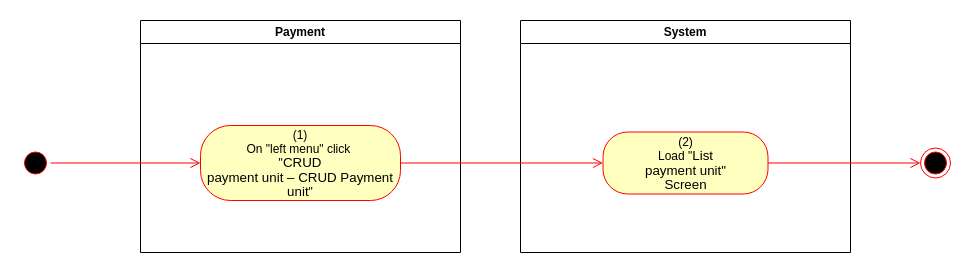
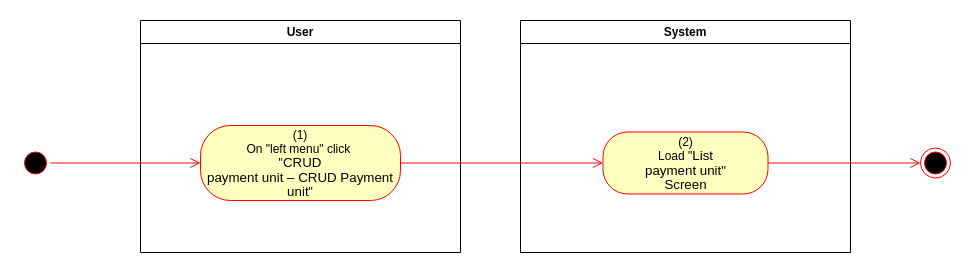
node "Payment": label "Payment" -> "User"
